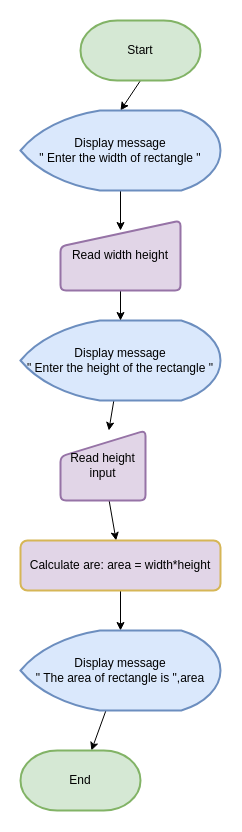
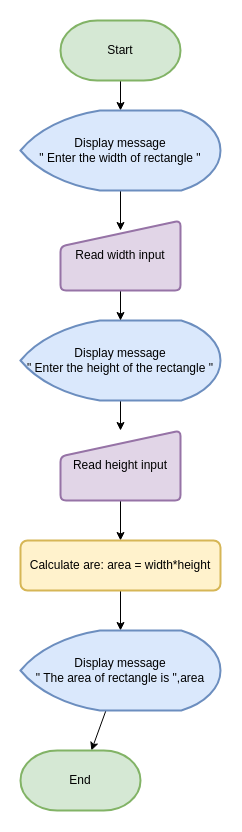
node "Start": moved (141, 51) -> (121, 51)
node "Read width height": label "Read width height" -> "Read width input"
node "Read height input": size 85x70 -> 120x70
node "Calculate are: area = width*height": fillcolor #e1d5e7 -> #fff2cc
